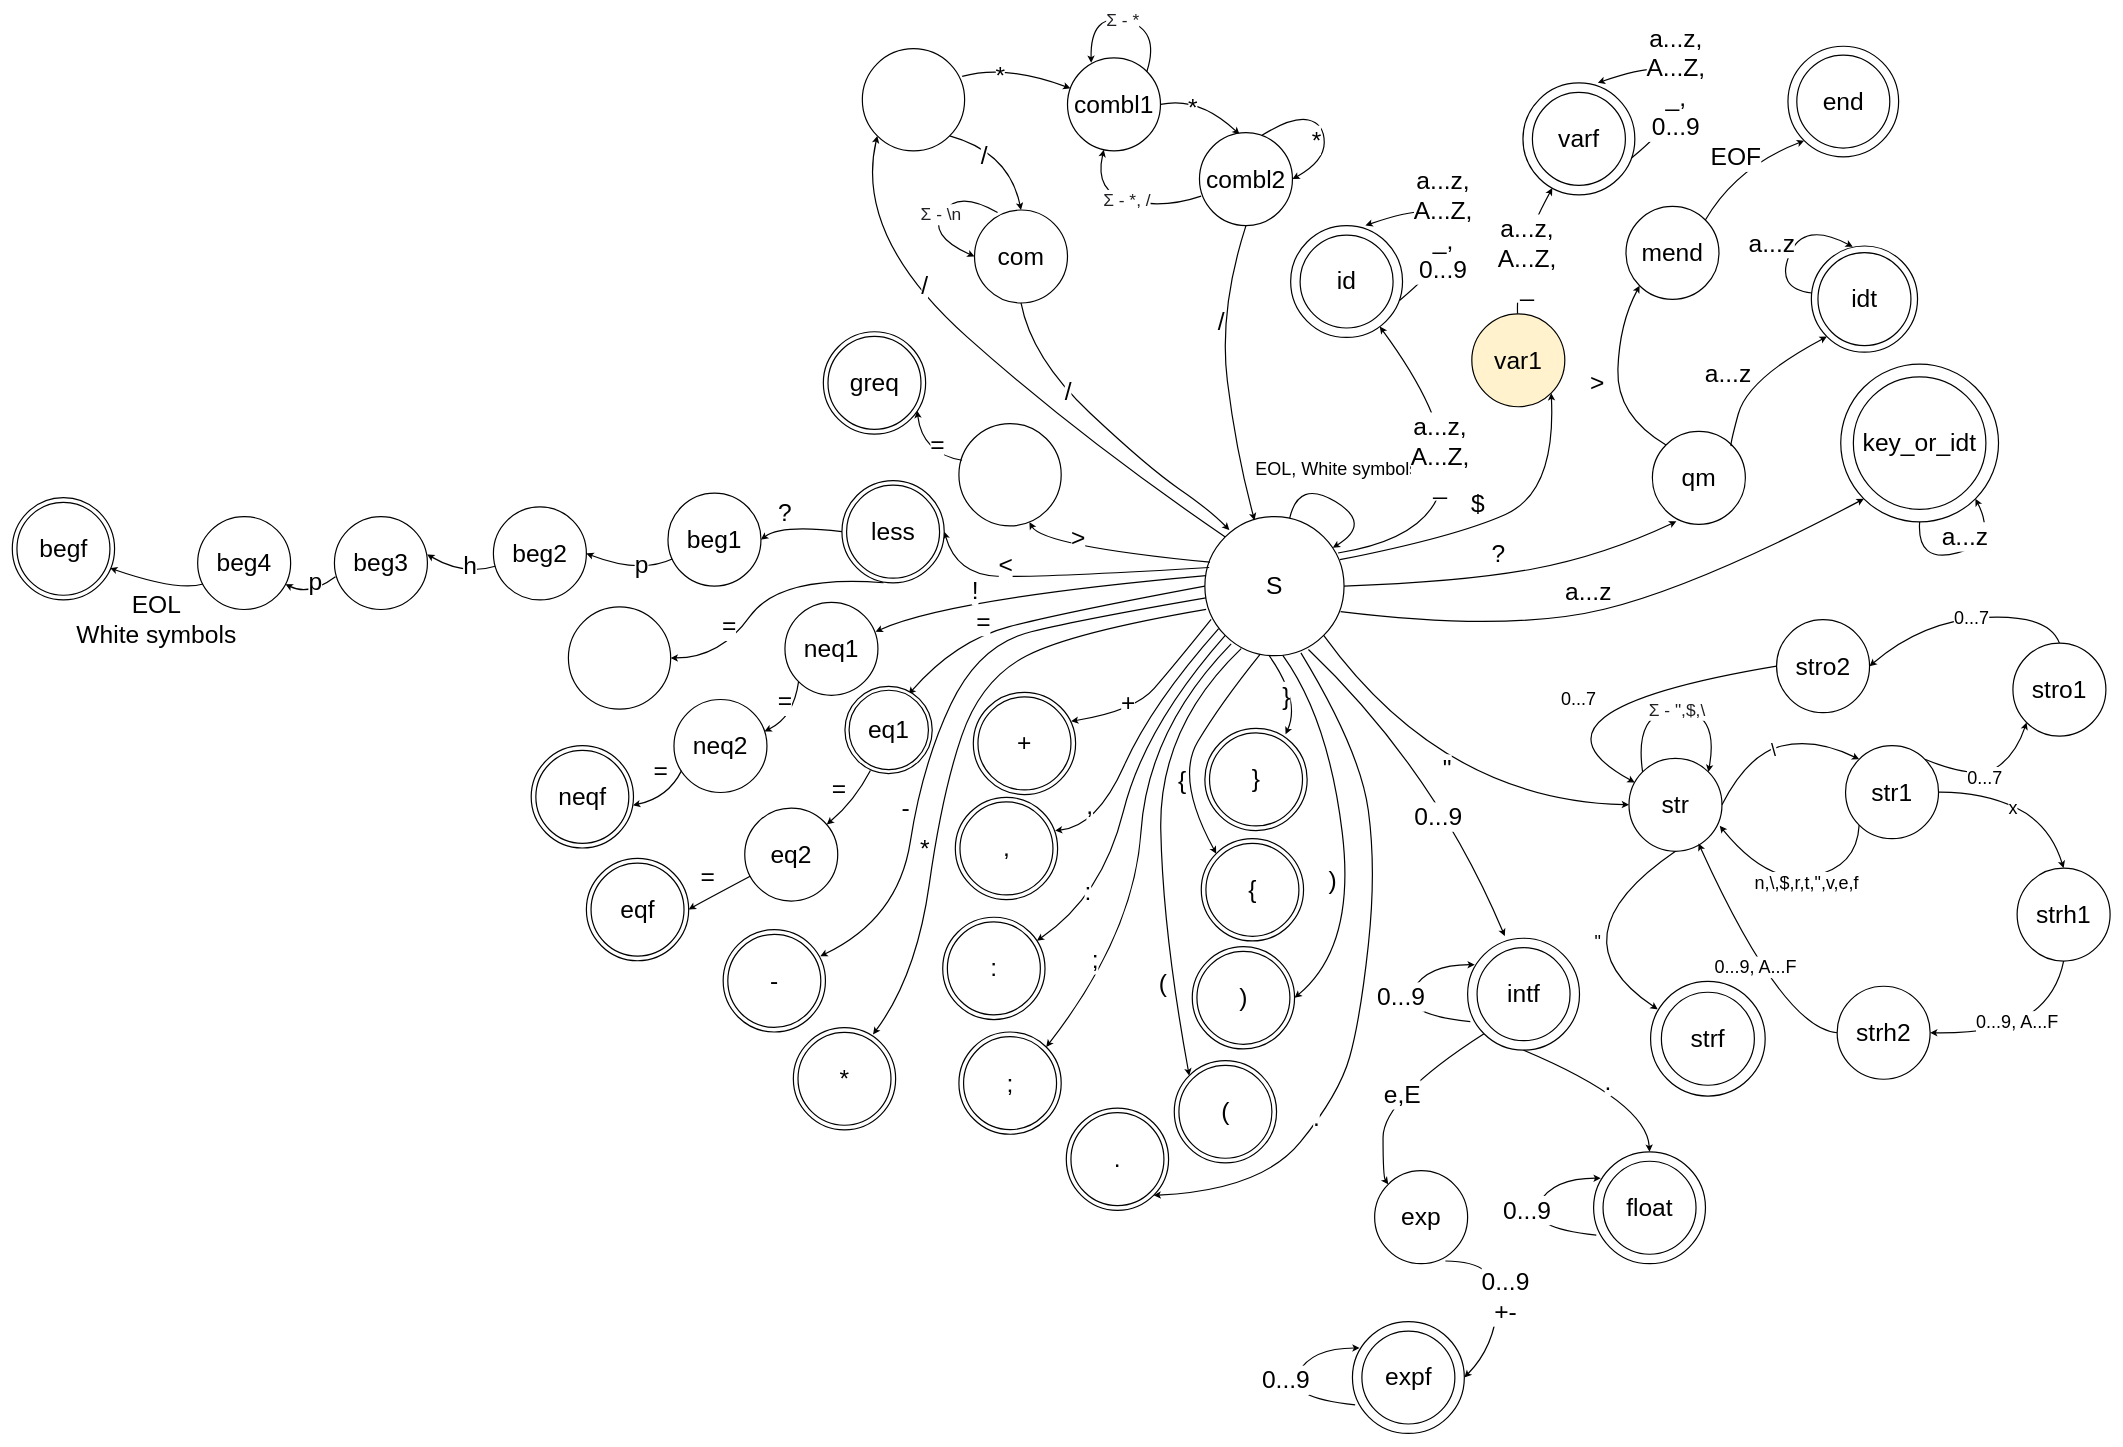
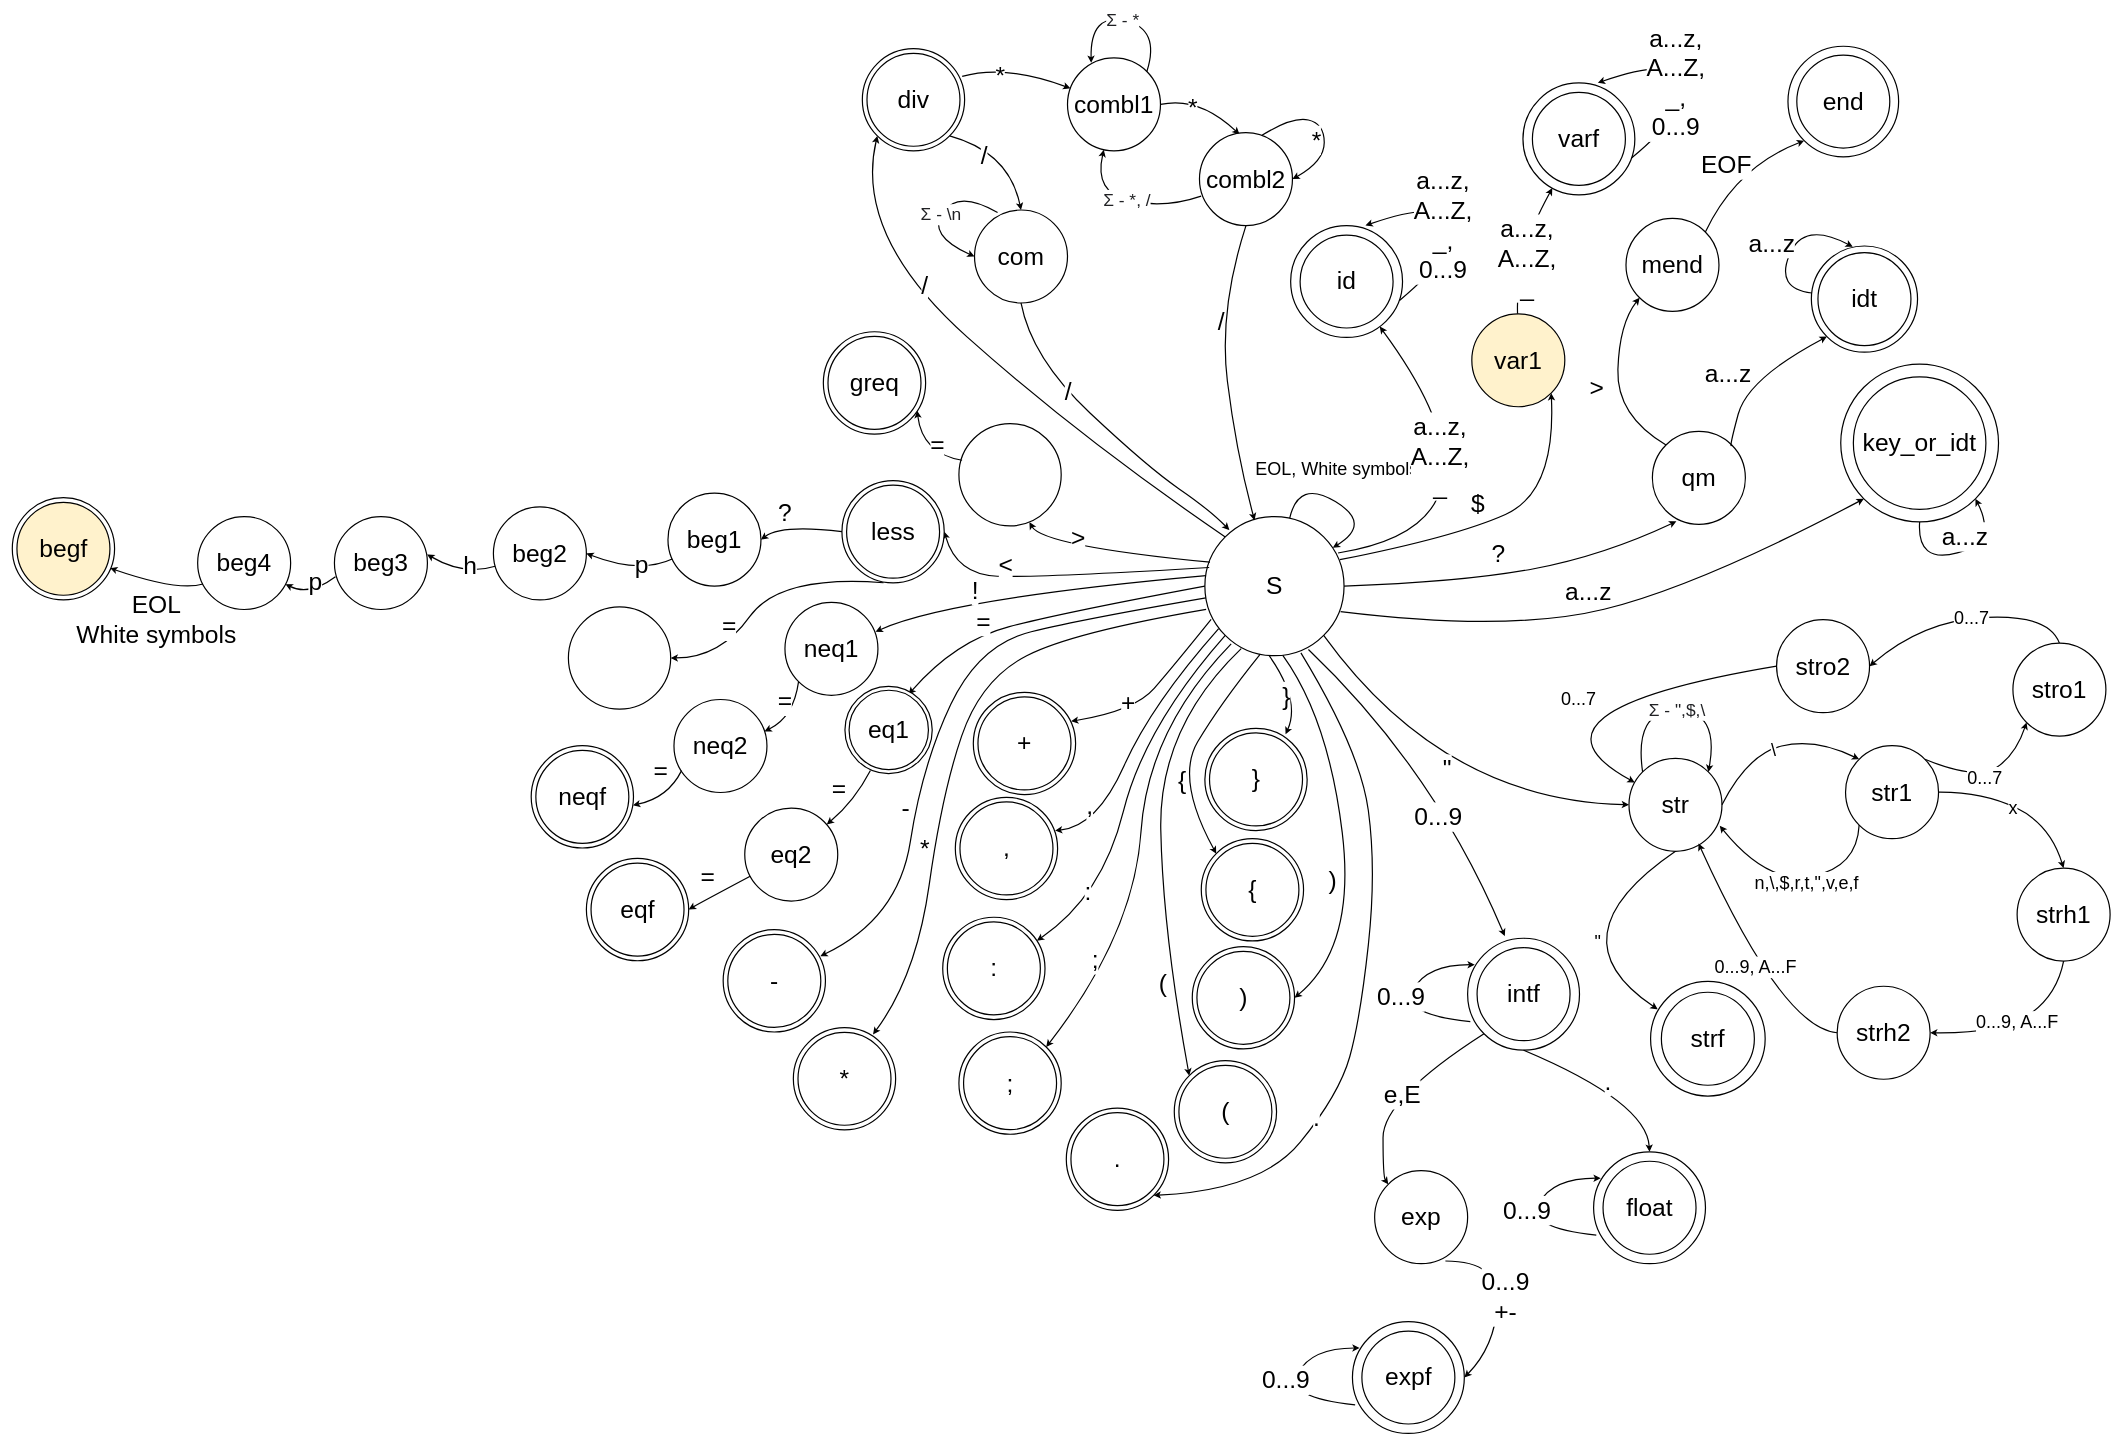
node "div": added
node "mend": moved (1673, 253) -> (1673, 265)
node "begf": fillcolor #ffffff -> #fff2cc
